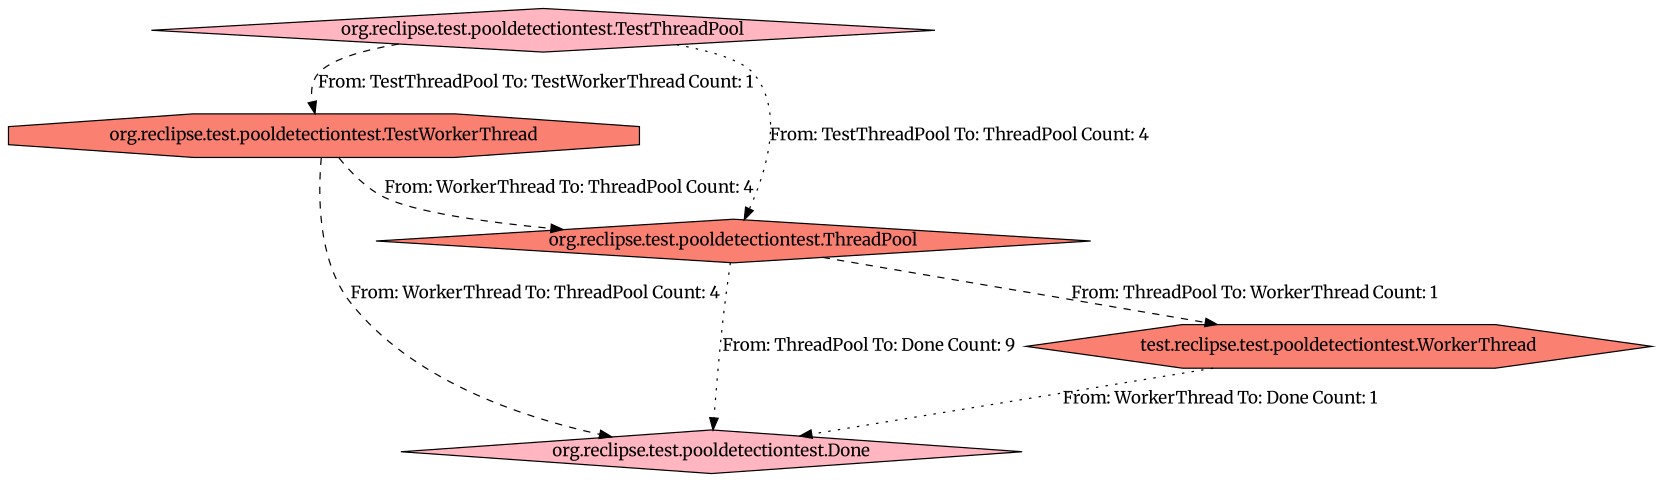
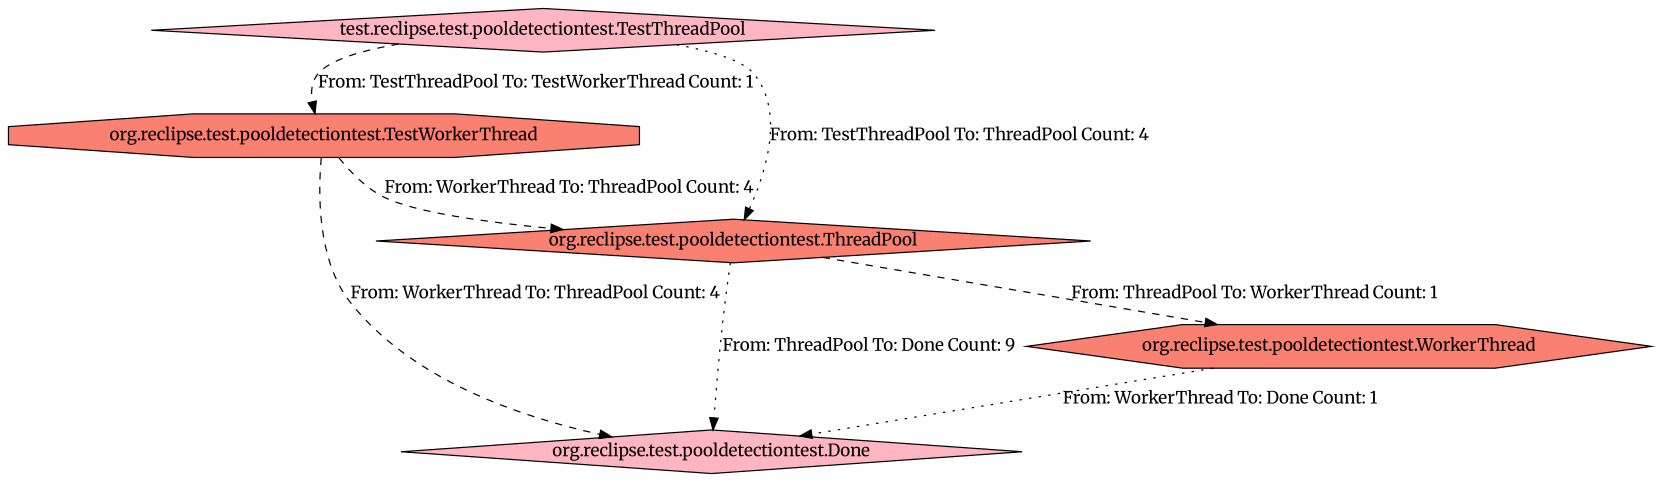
node "org.reclipse.test.pooldetectiontest.TestThreadPool": label "org.reclipse.test.pooldetectiontest.TestThreadPool" -> "test.reclipse.test.pooldetectiontest.TestThreadPool"
node "test.reclipse.test.pooldetectiontest.WorkerThread": label "test.reclipse.test.pooldetectiontest.WorkerThread" -> "org.reclipse.test.pooldetectiontest.WorkerThread"
